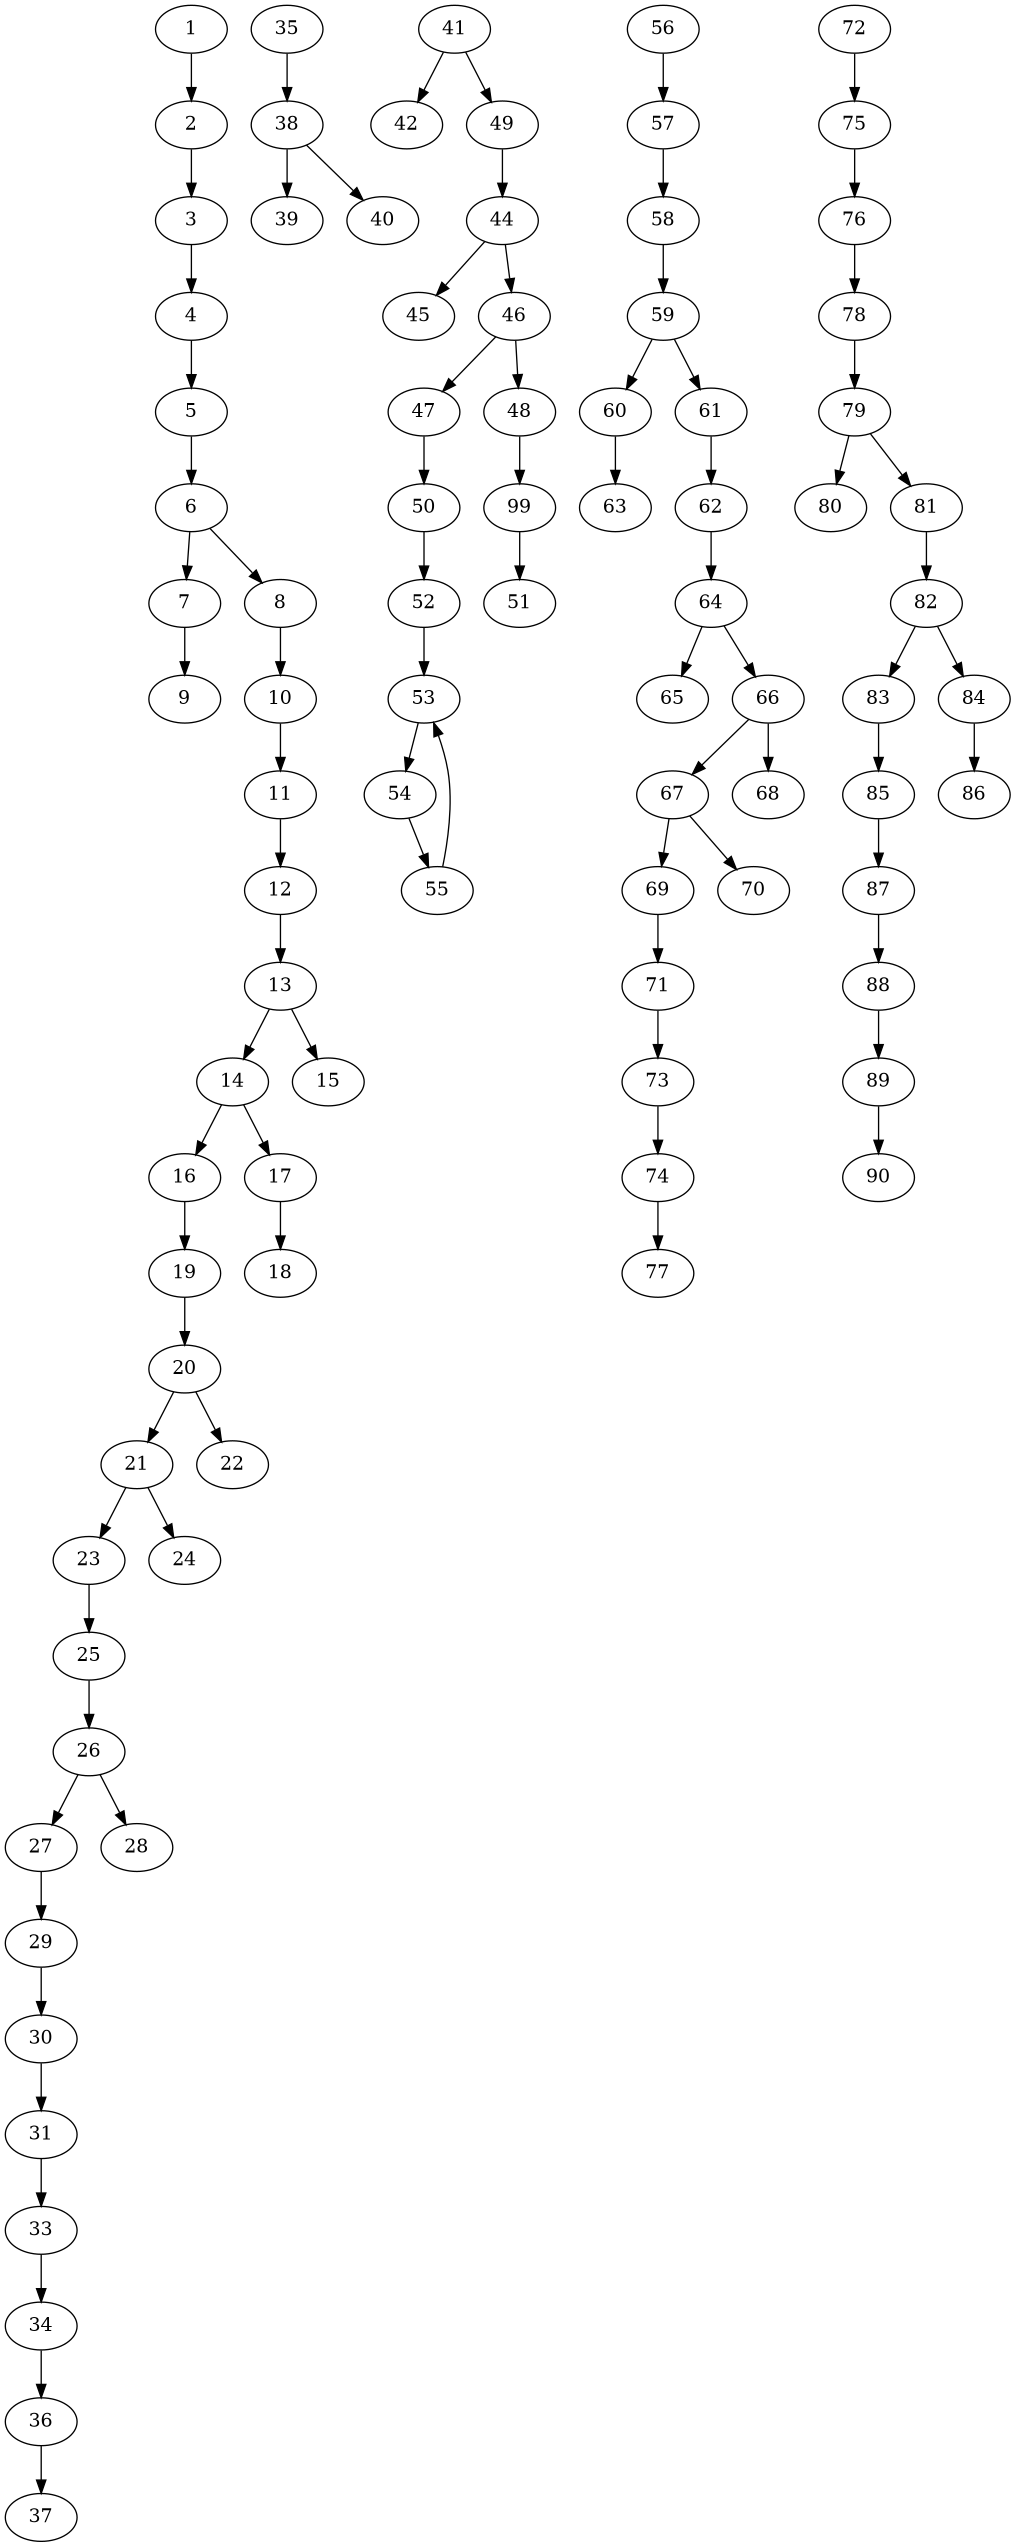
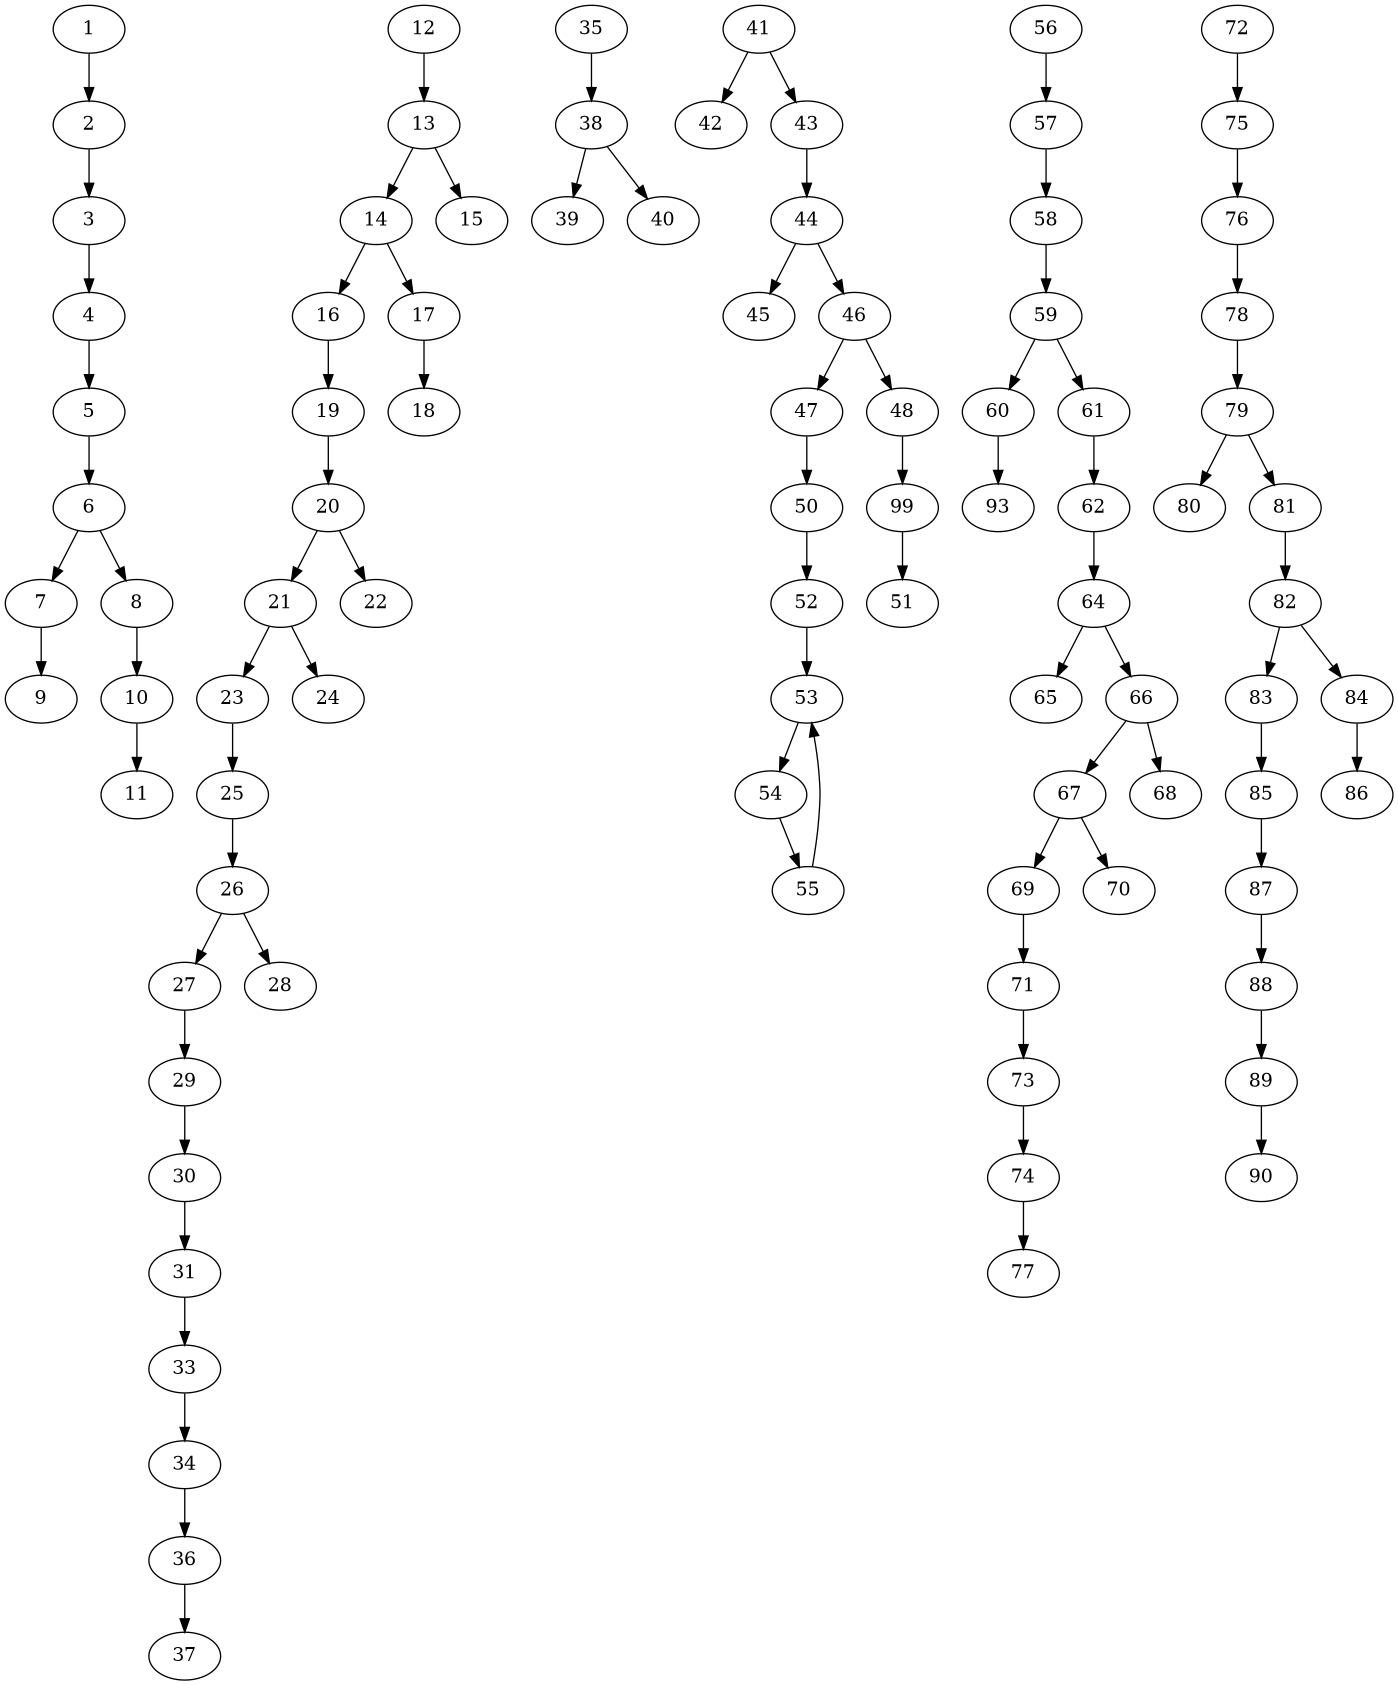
node "49": label "49" -> "43"
node "63": label "63" -> "93"
edge "11" -> "12": removed
